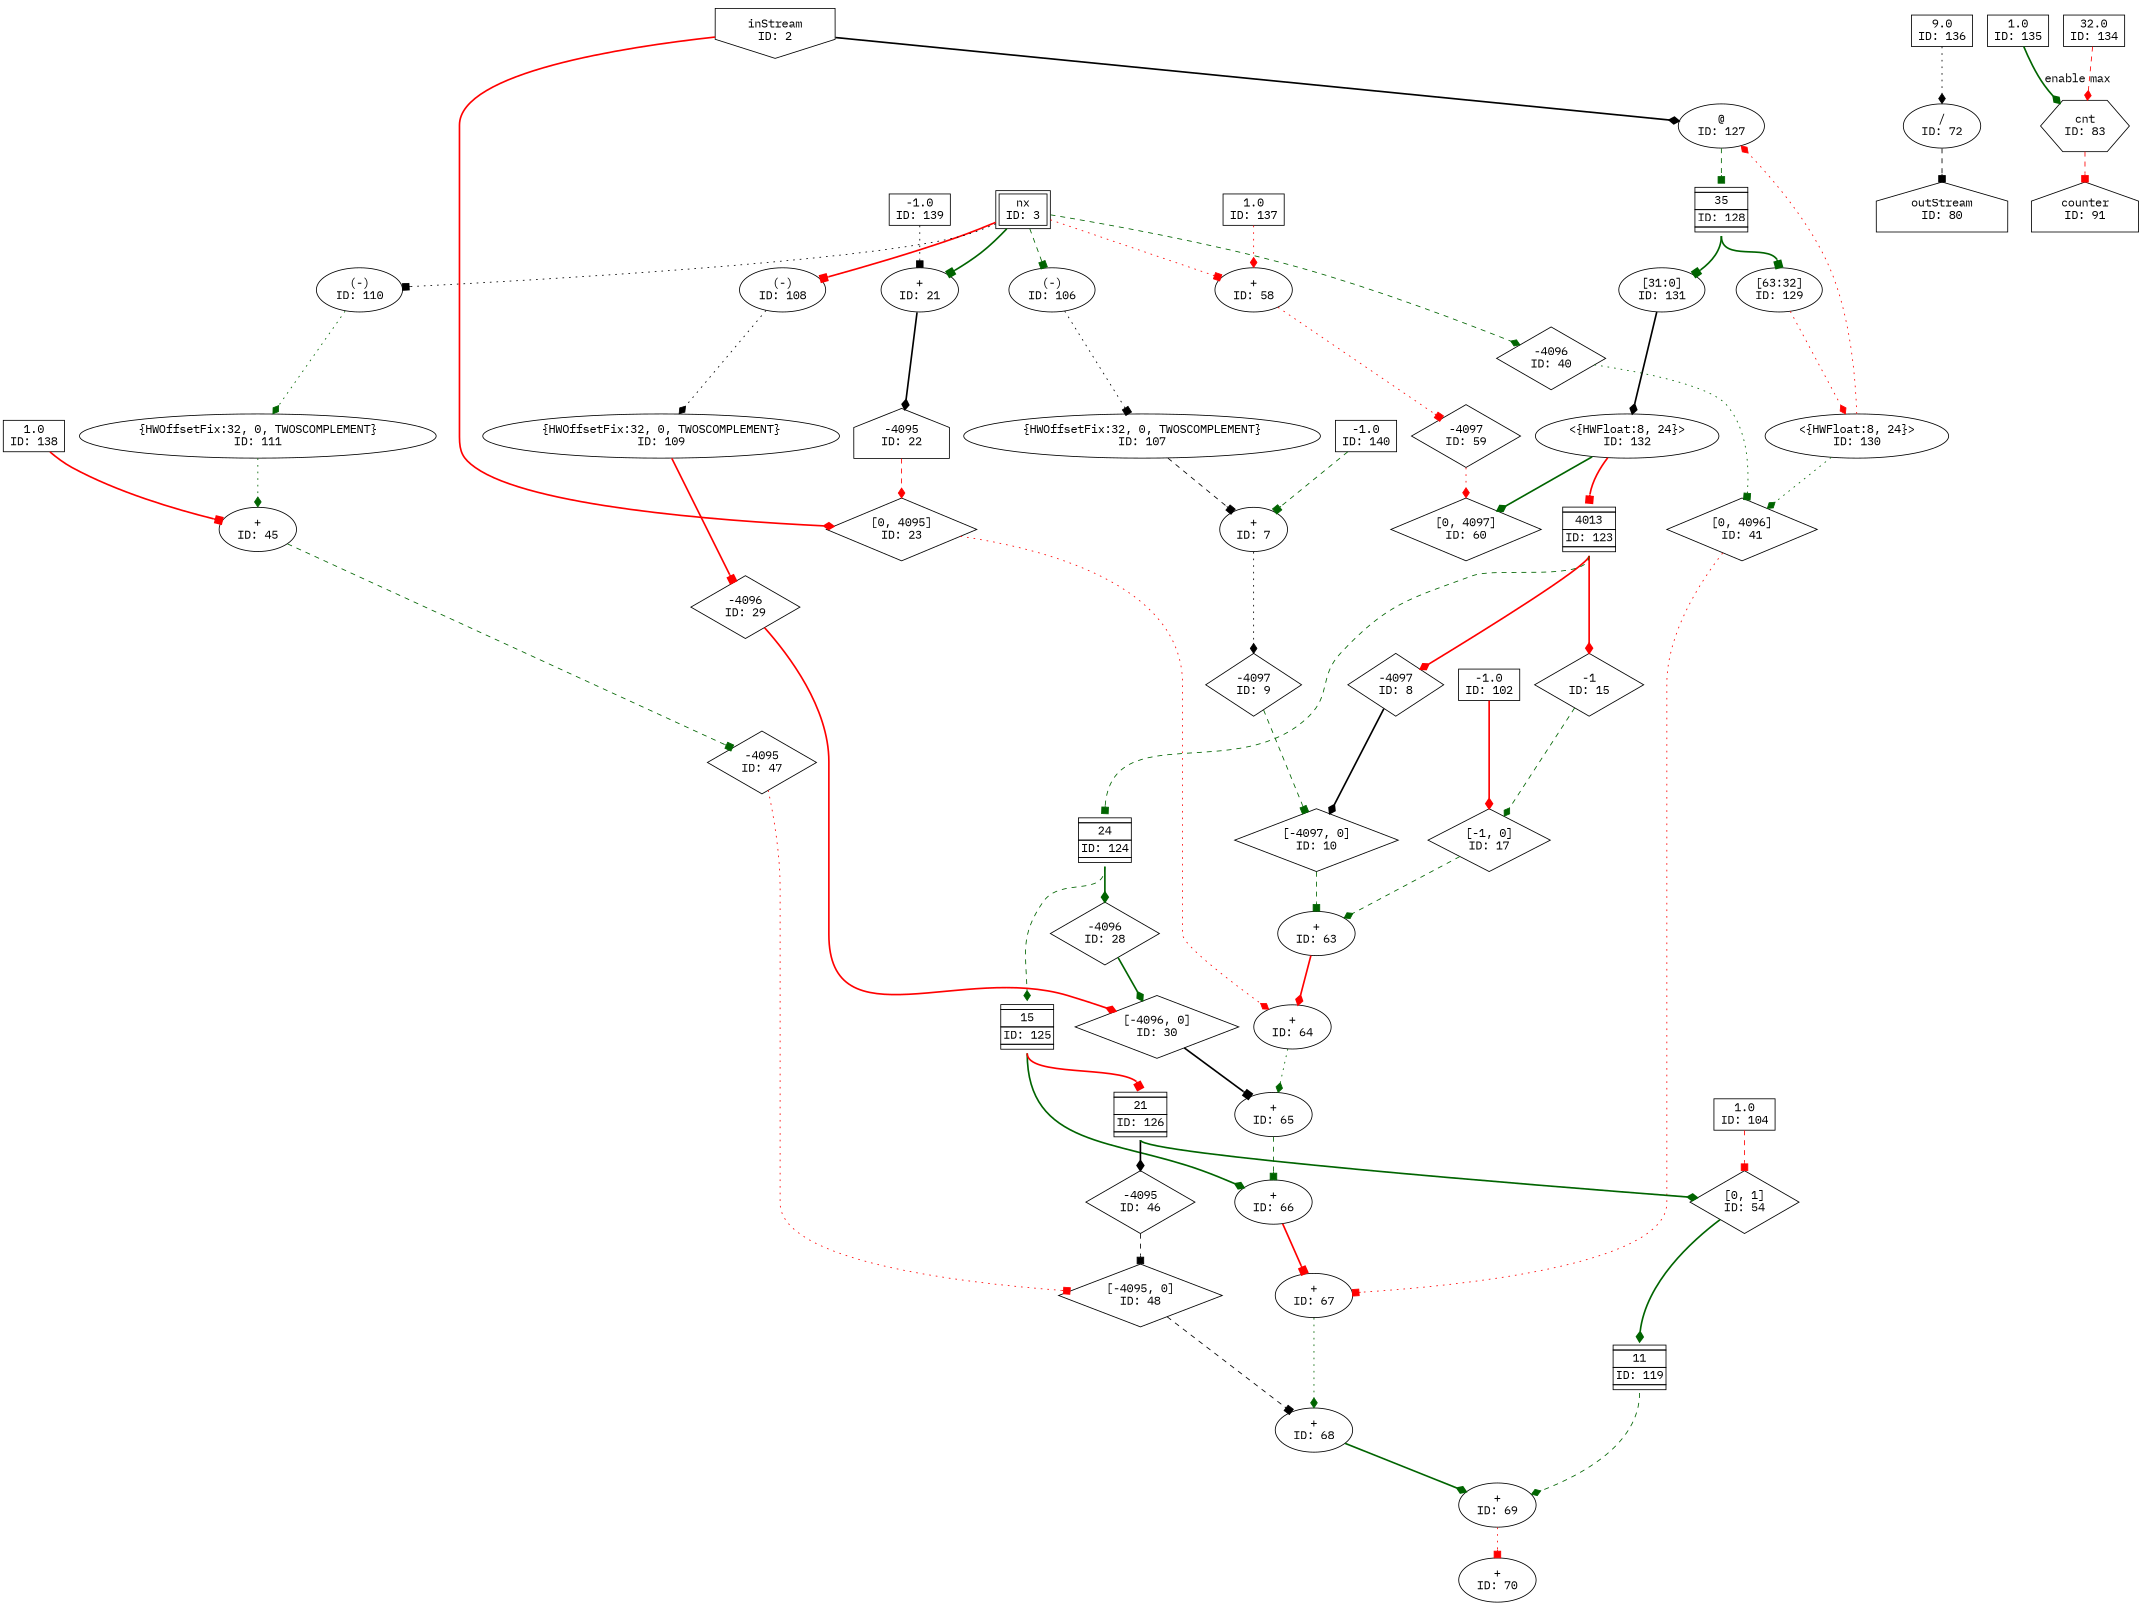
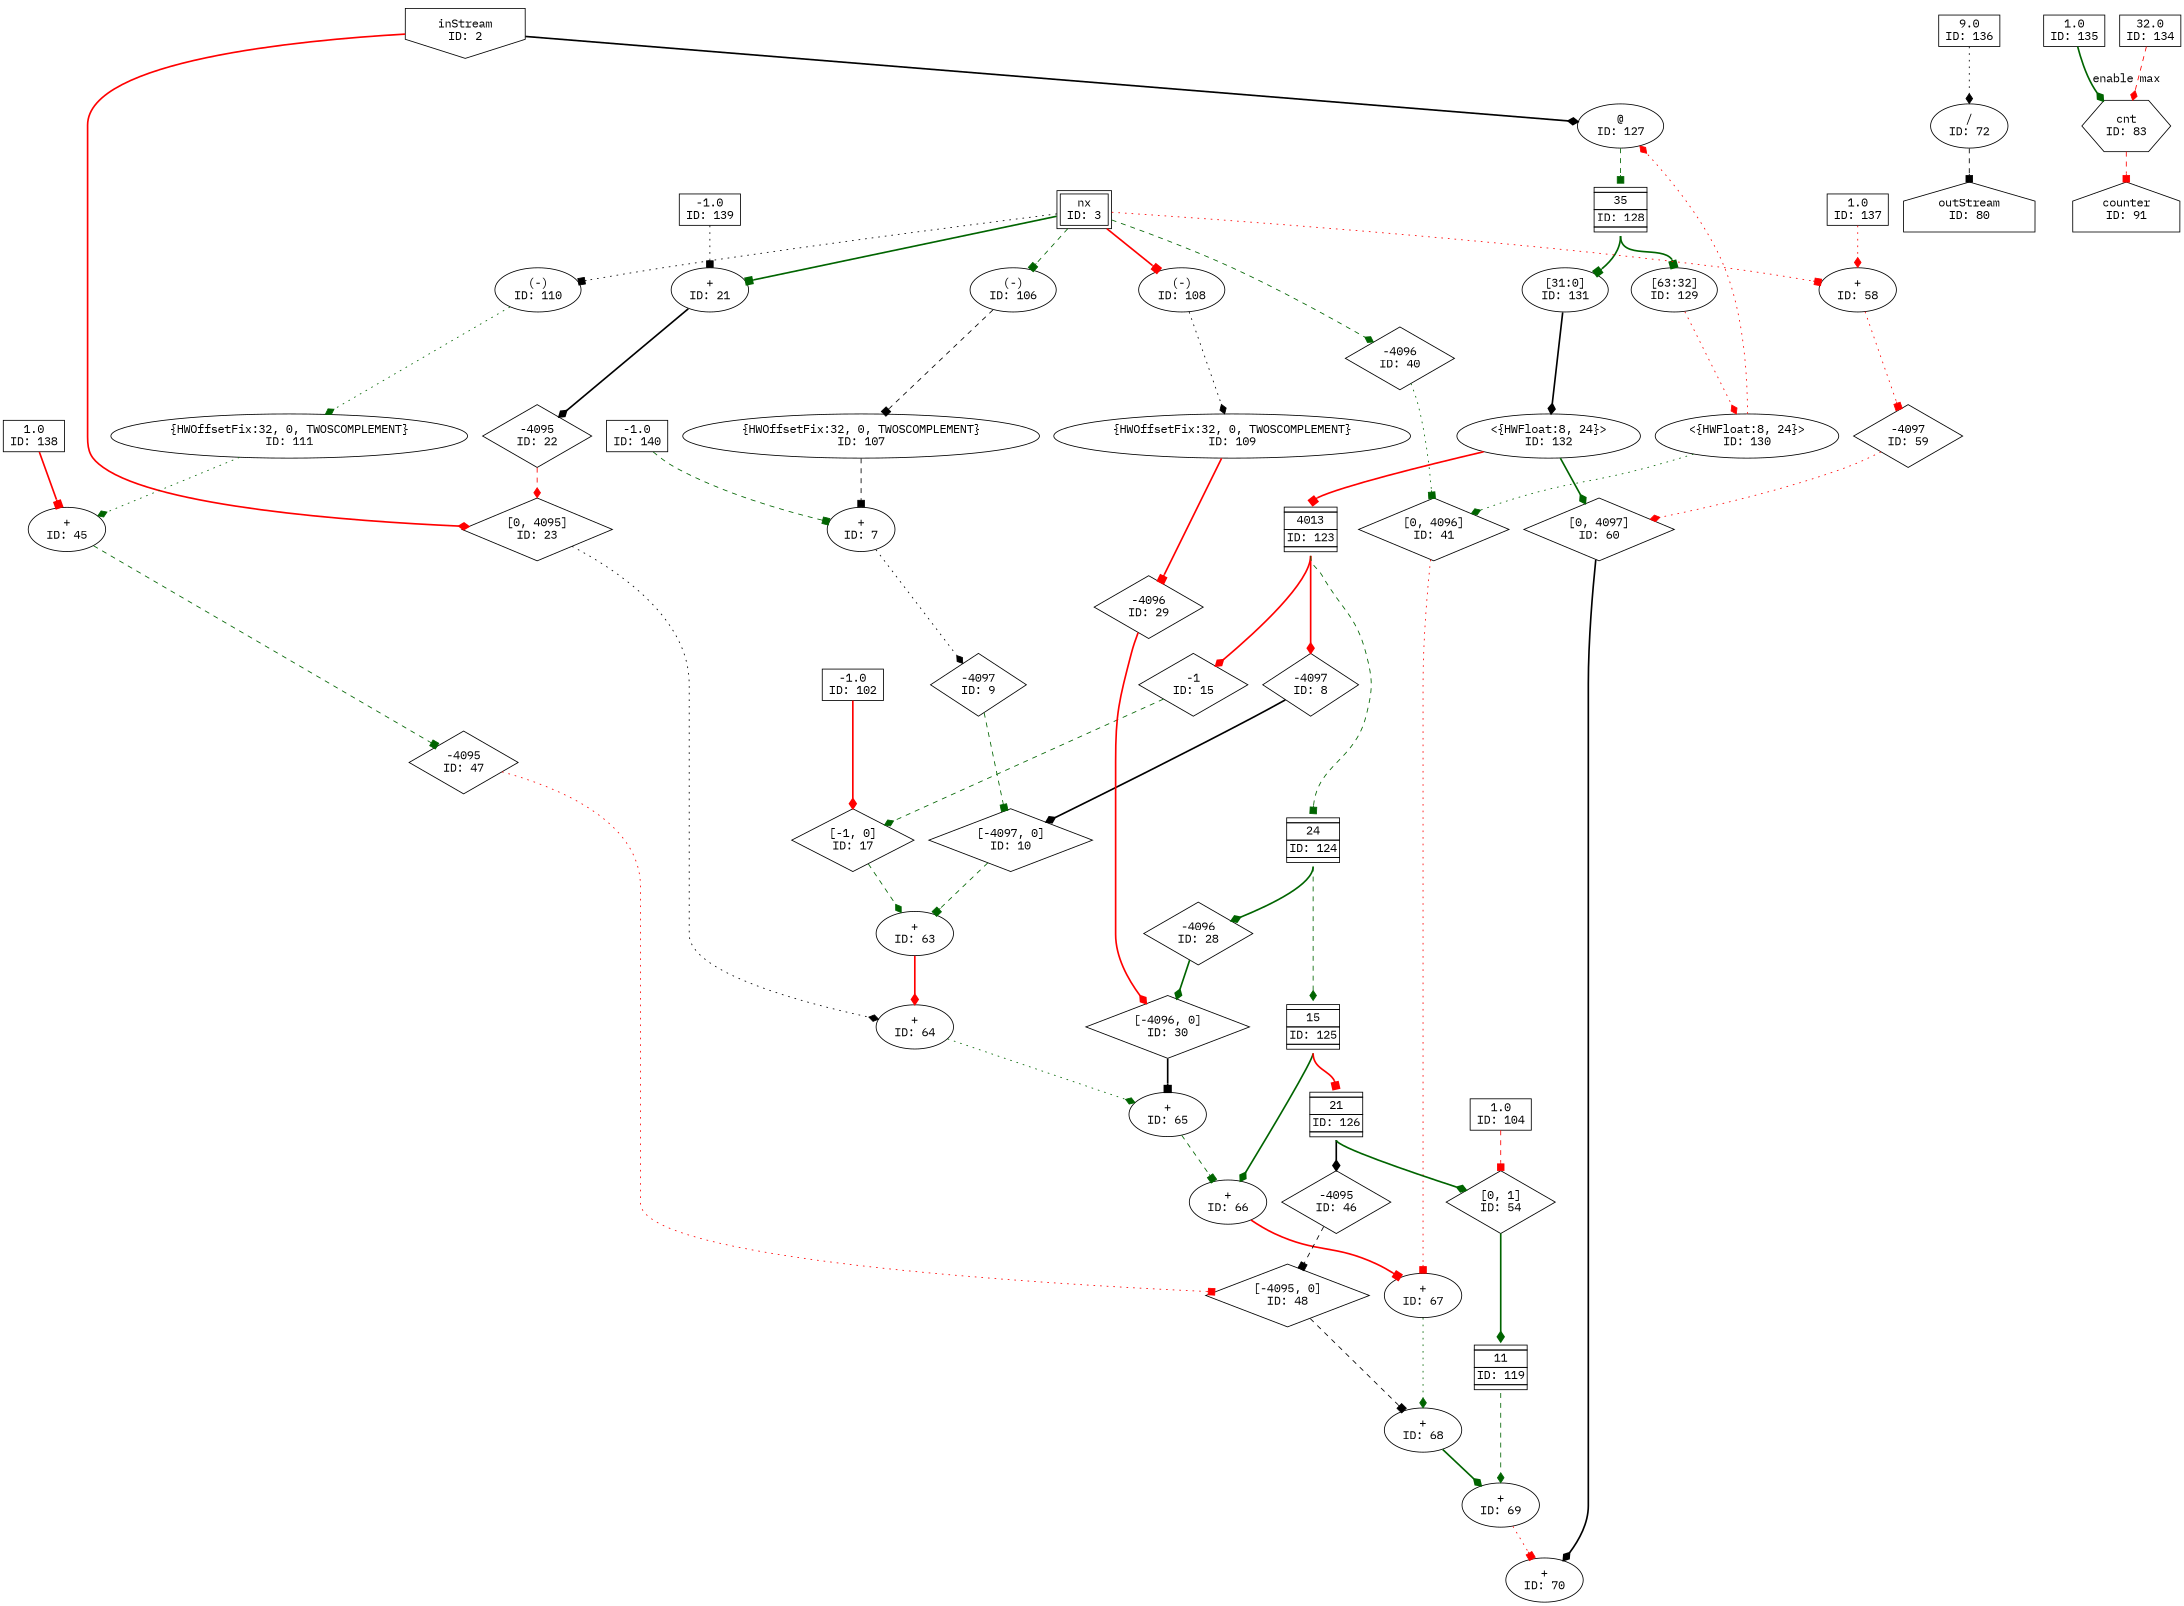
edge "(-) ID: 106" -> "{HWOffsetFix:32, 0, TWOSCOMPLEMENT} ID: 107": style dotted -> dashed
node "-4095 ID: 22": shape house -> diamond
edge "[0, 4095] ID: 23" -> "+ ID: 64": color red -> black
edge "[0, 4097] ID: 60" -> "+ ID: 70": added
